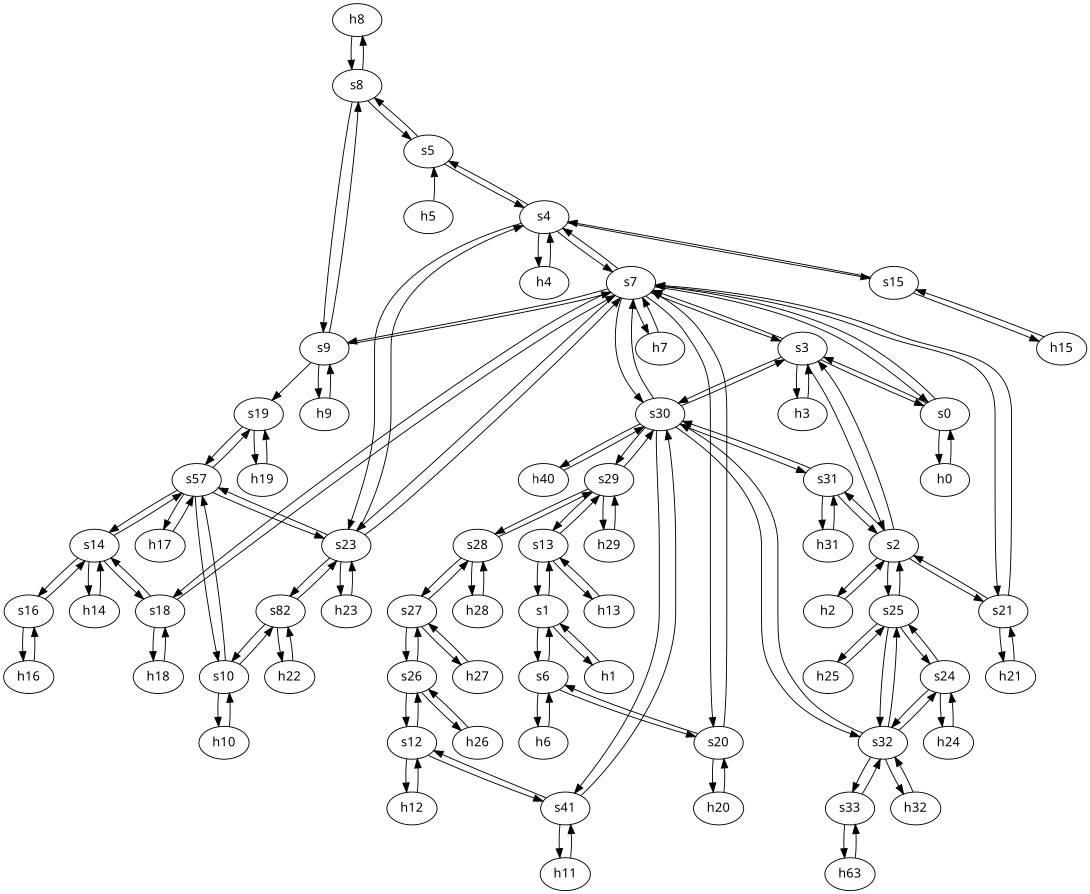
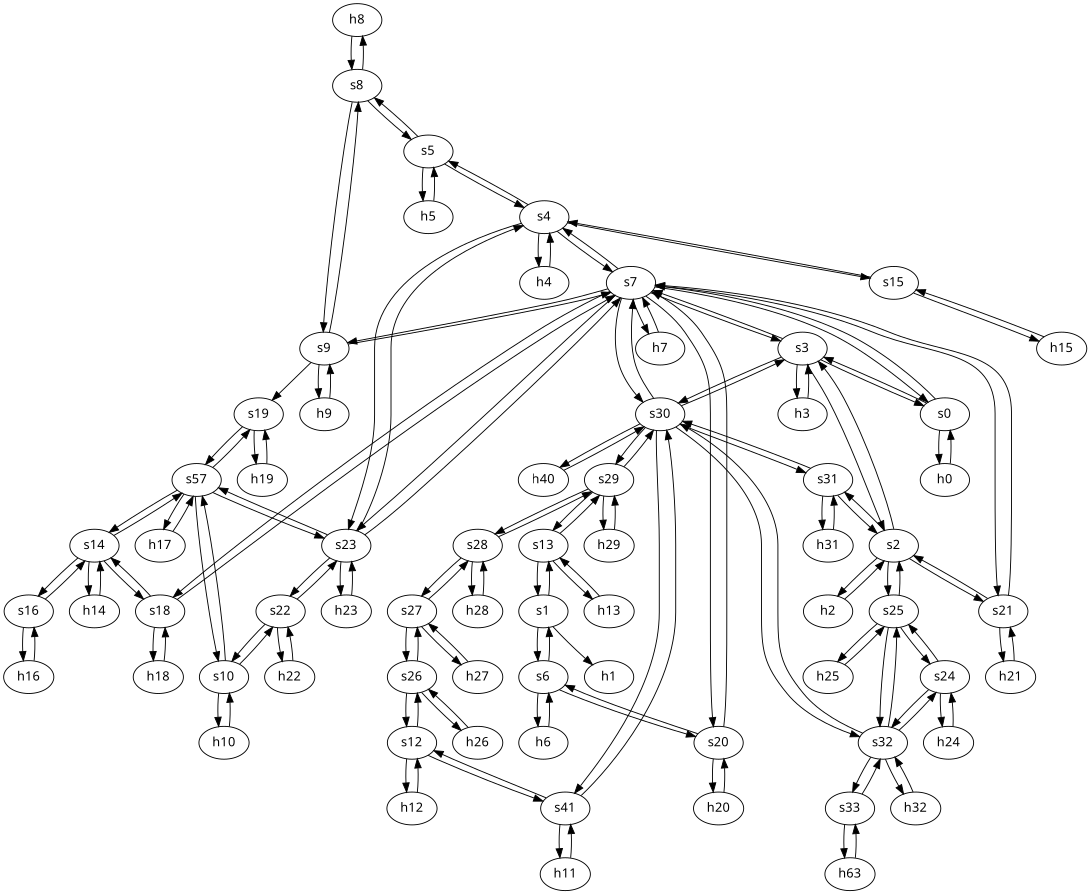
edge "s5" -> "h5": added
node "s82": label "s82" -> "s22"
edge "h1" -> "s1": removed
